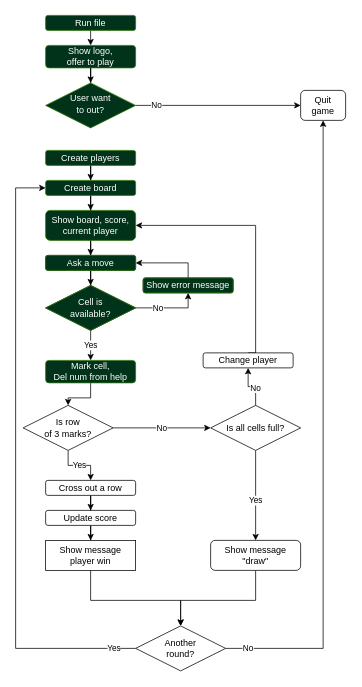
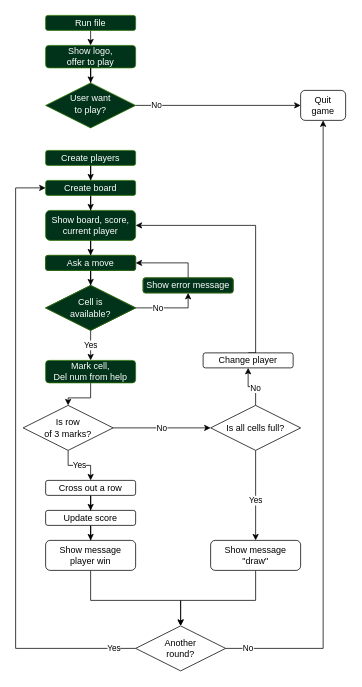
node "User want to out?": label "User want to out?" -> "User want to play?"
node "Show message player win": shape rectangle -> rounded rectangle
